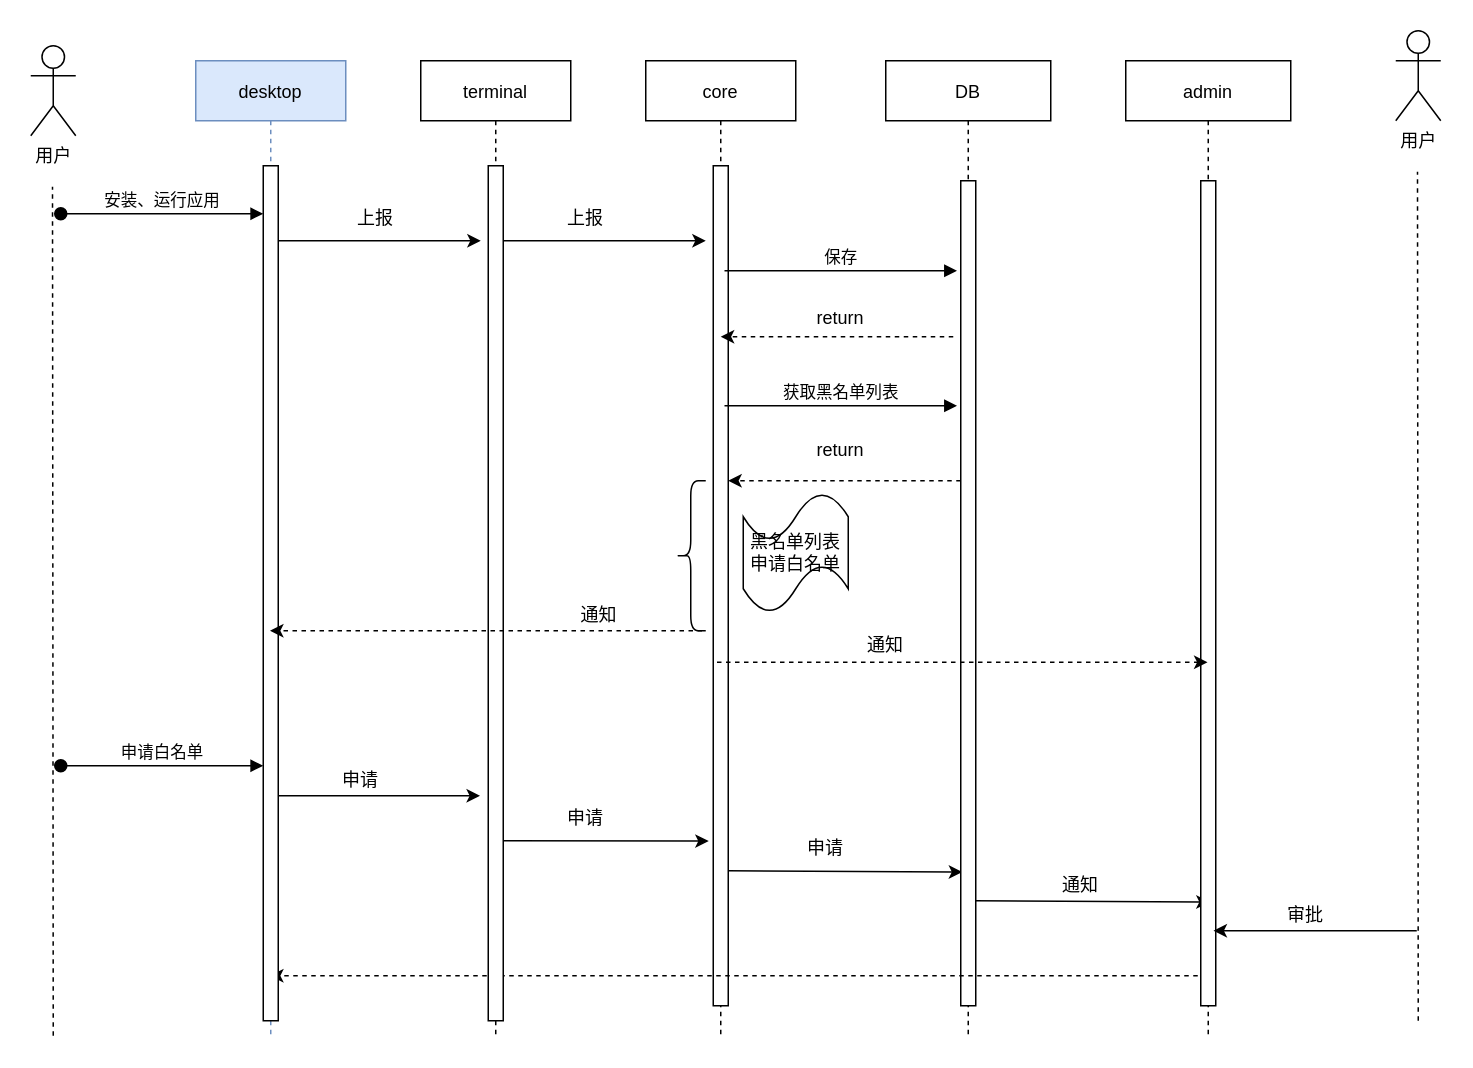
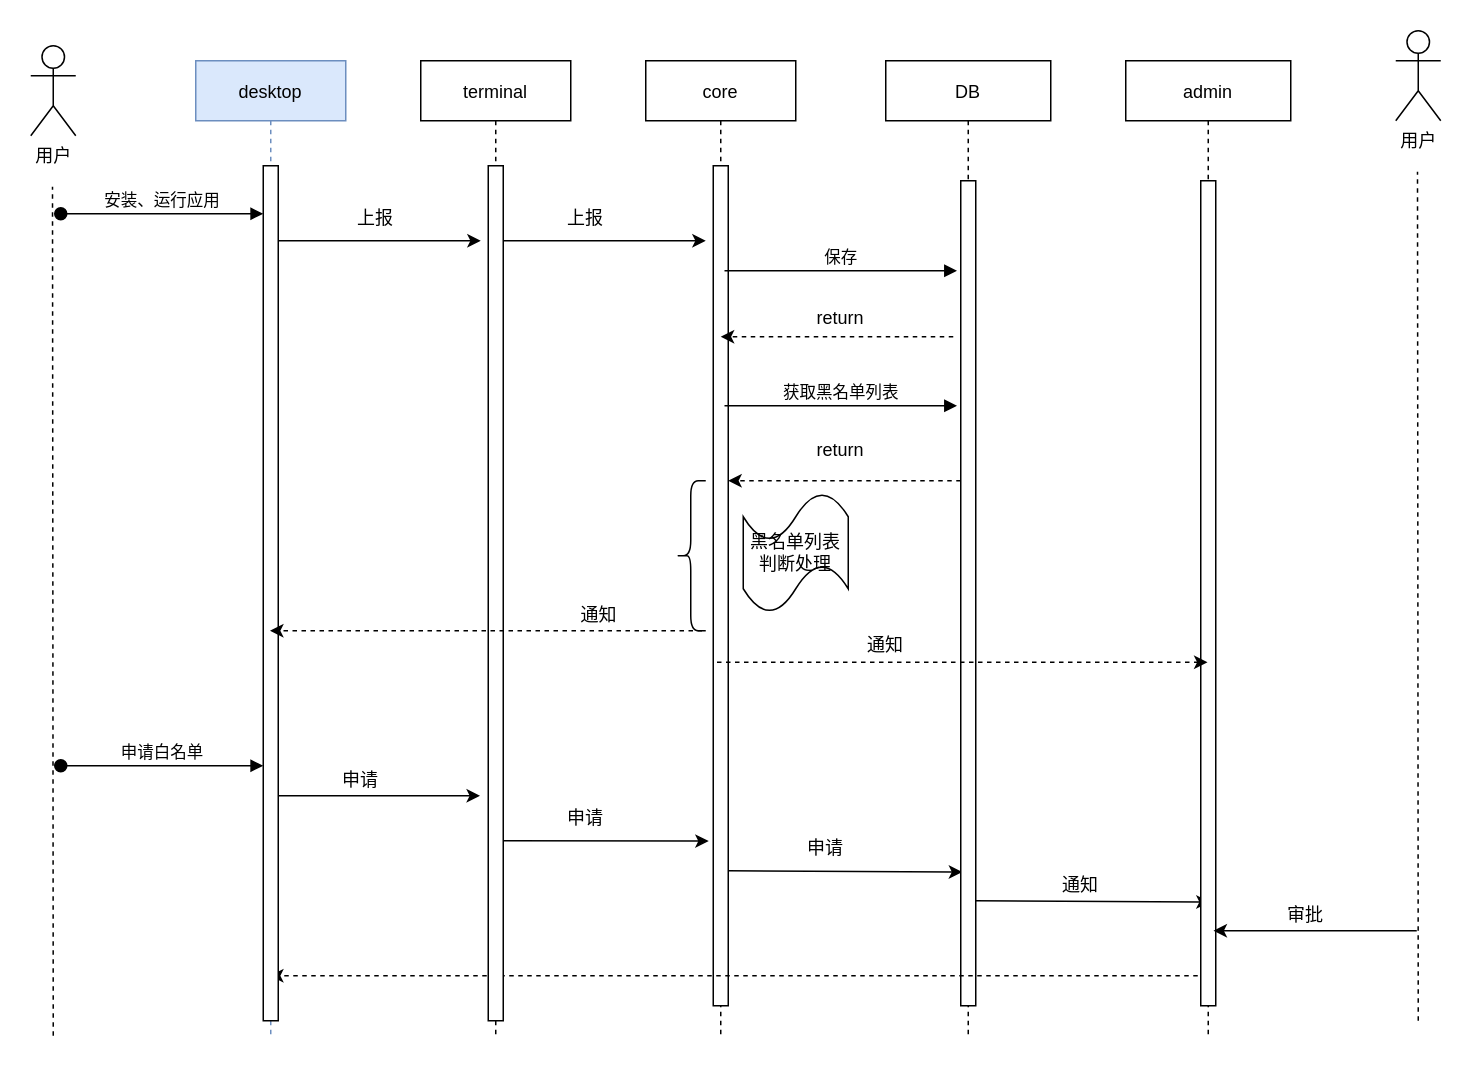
node "黑名单列表 申请白名单": label "黑名单列表 申请白名单" -> "黑名单列表 判断处理"
